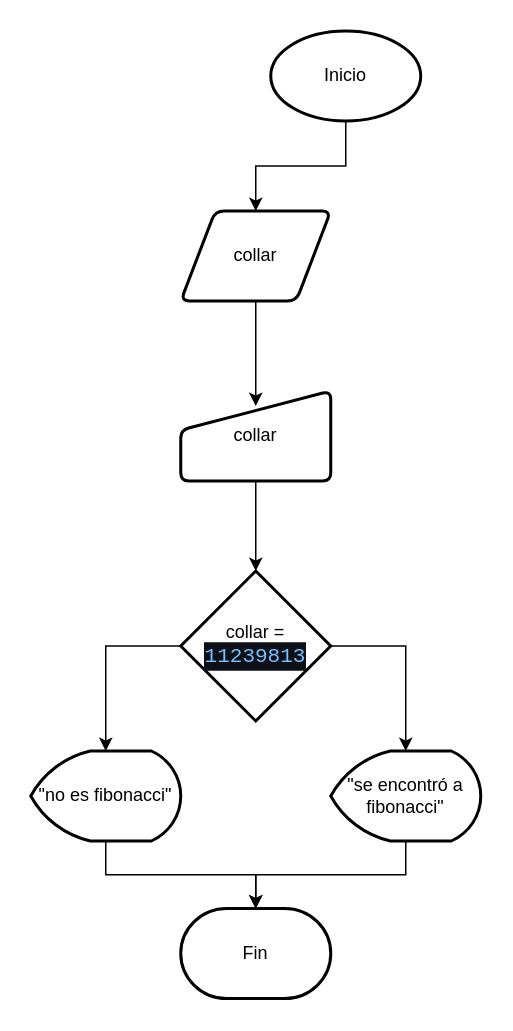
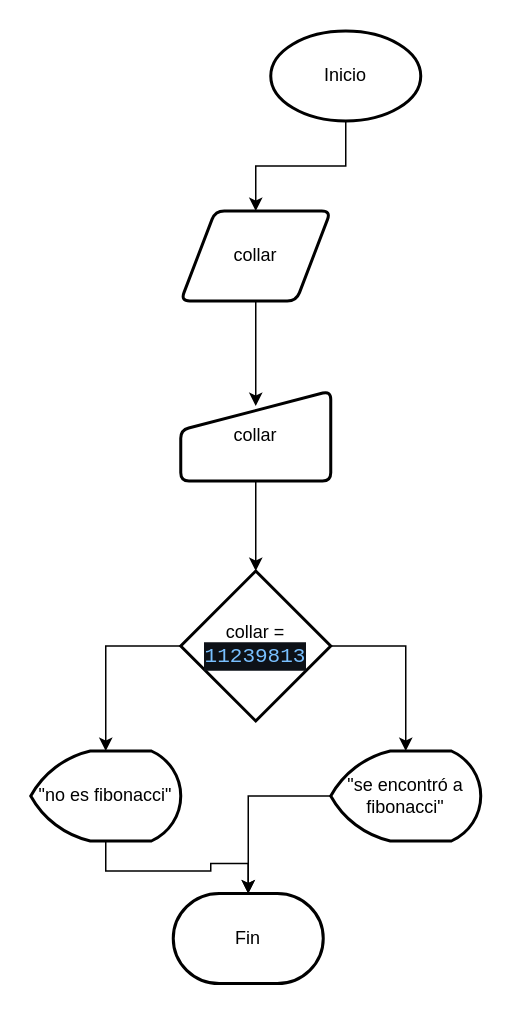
node "Fin": moved (256, 953) -> (248, 938)
